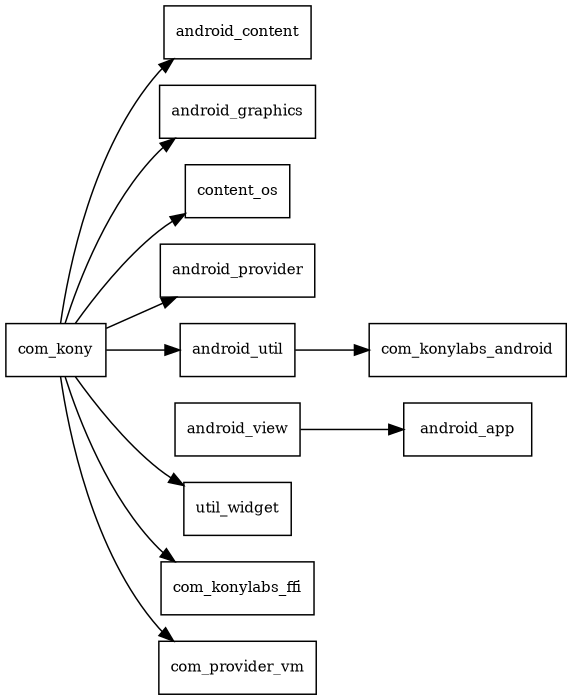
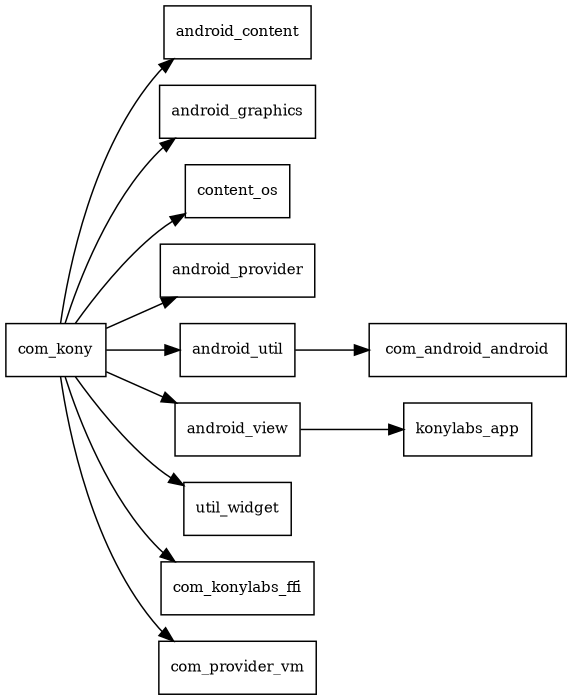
node "com_konylabs_android": label "com_konylabs_android" -> "com_android_android"
edge "com_kony" -> "android_view": added
node "android_app": label "android_app" -> "konylabs_app"
